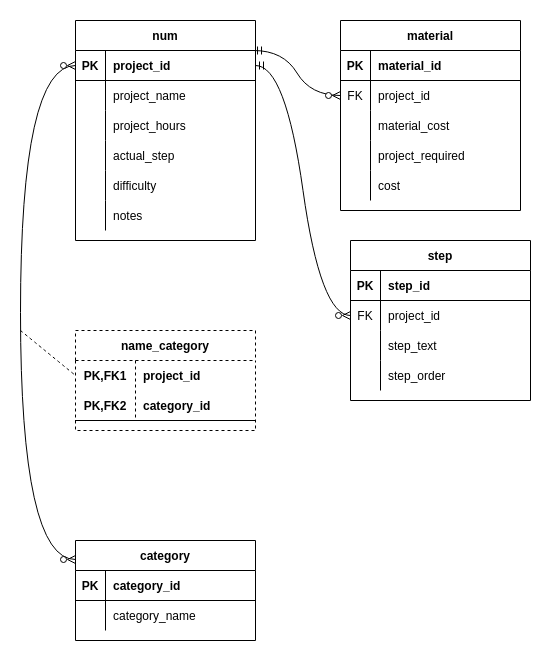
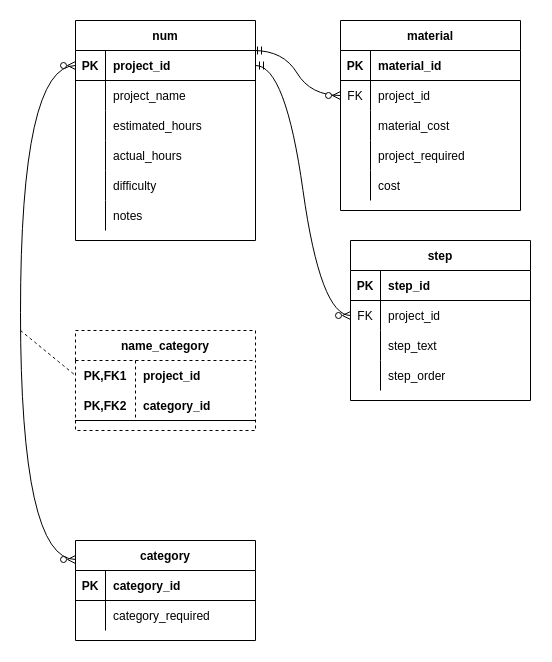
node "project_hours": label "project_hours" -> "estimated_hours"
node "actual_step": label "actual_step" -> "actual_hours"
node "category_name": label "category_name" -> "category_required"
